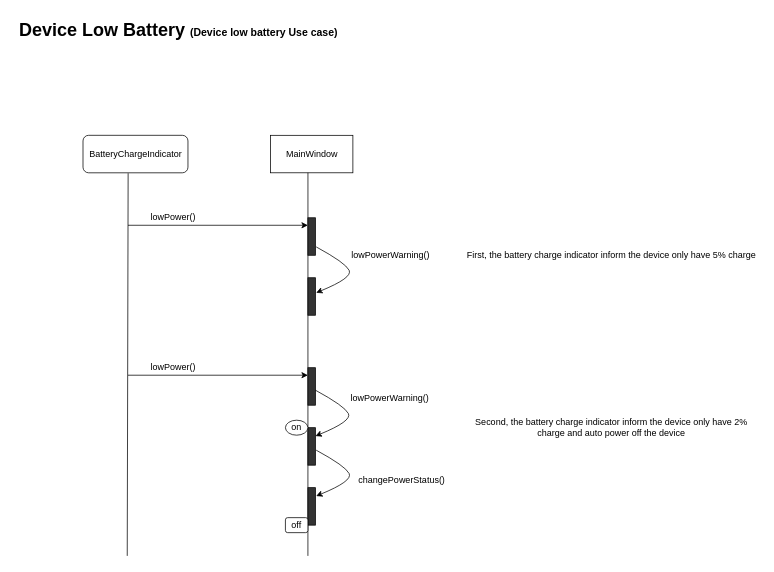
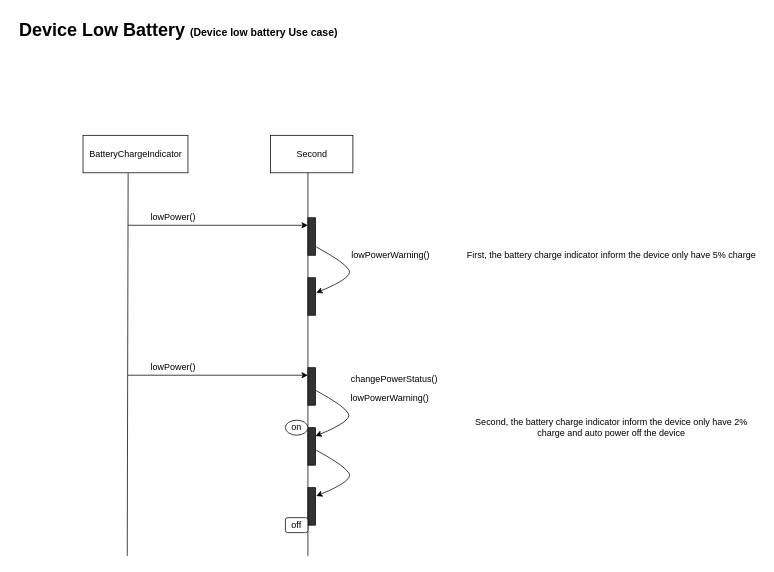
node "BatteryChargeIndicator": shape rounded rectangle -> rectangle
node "MainWindow": label "MainWindow" -> "Second"
node "changePowerStatus()": moved (402, 480) -> (394, 379)
